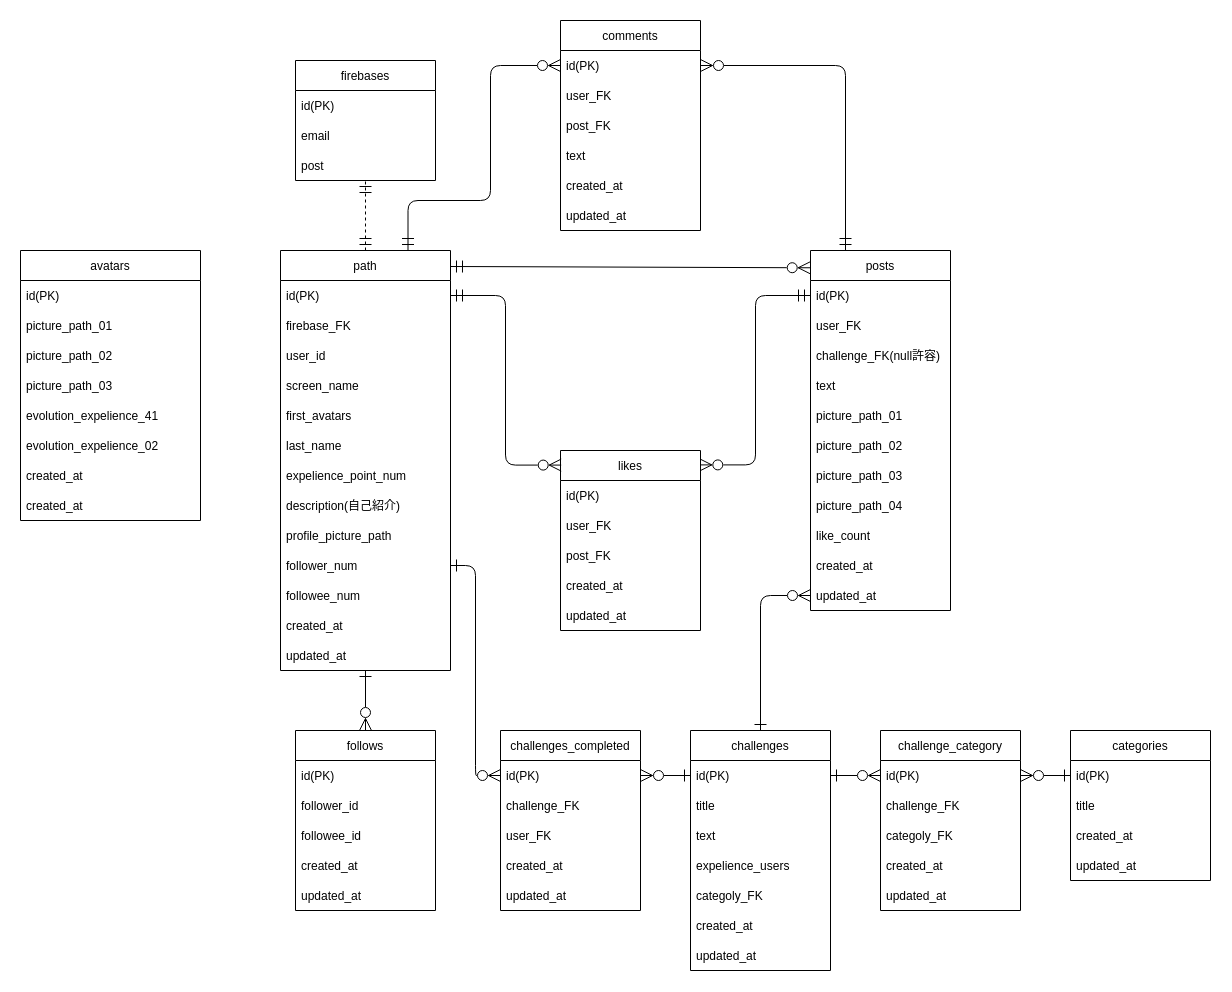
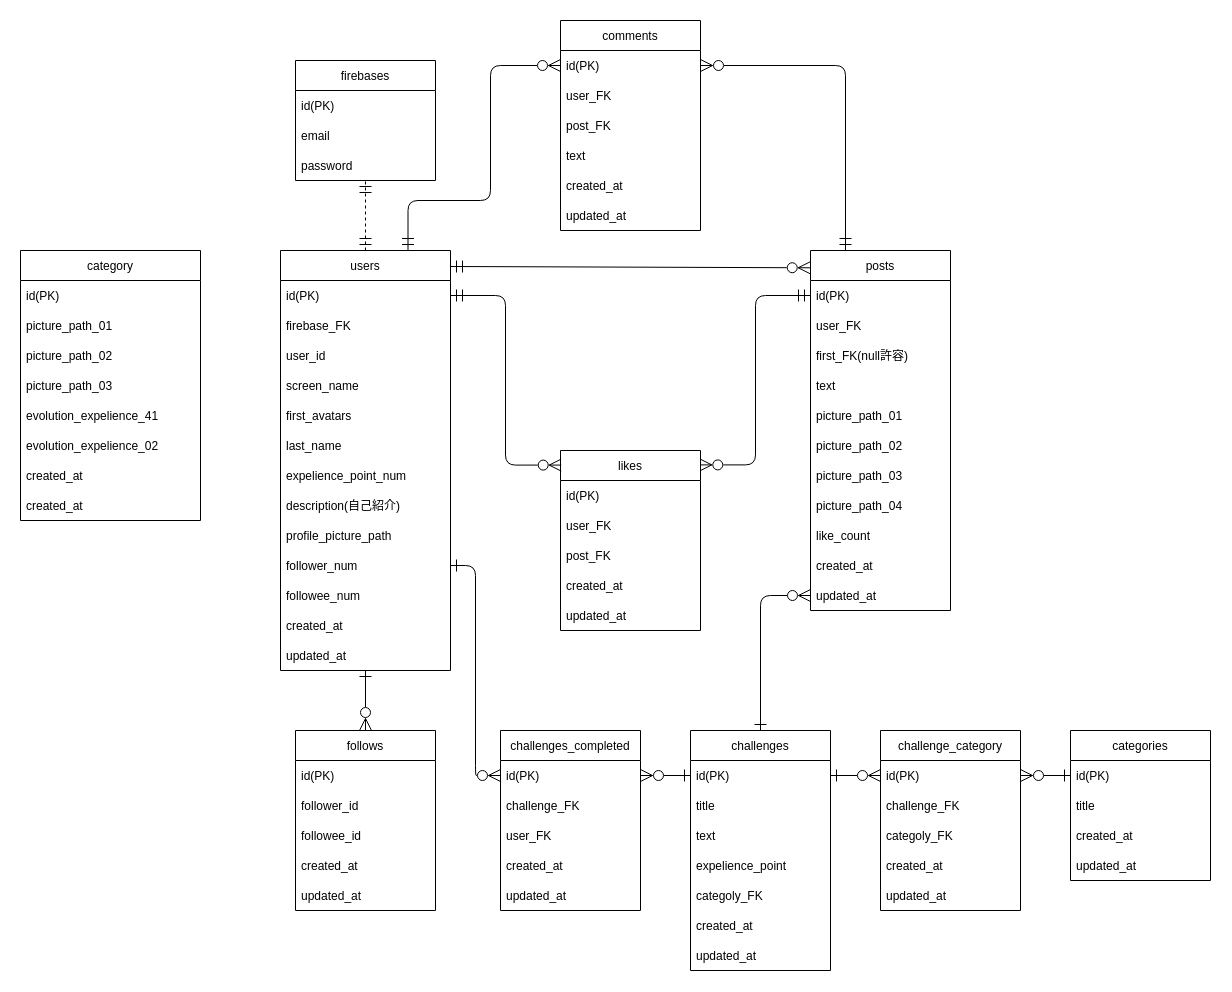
node "post": label "post" -> "password"
node "avatars": label "avatars" -> "category"
node "path": label "path" -> "users"
node "challenge_FK(null許容)": label "challenge_FK(null許容)" -> "first_FK(null許容)"
node "expelience_users": label "expelience_users" -> "expelience_point"
